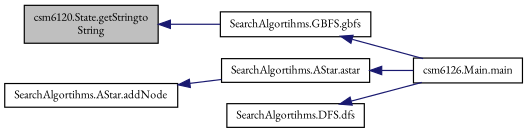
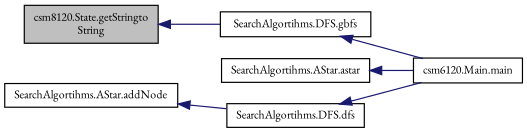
node "csm6120.State.getStringto String": label "csm6120.State.getStringto String" -> "csm8120.State.getStringto String"
node "SearchAlgortihms.GBFS.gbfs": label "SearchAlgortihms.GBFS.gbfs" -> "SearchAlgortihms.DFS.gbfs"
node "csm6126.Main.main": label "csm6126.Main.main" -> "csm6120.Main.main"
edge "SearchAlgortihms.AStar.astar" -> "SearchAlgortihms.AStar.addNode": now "SearchAlgortihms.DFS.dfs" -> "SearchAlgortihms.AStar.addNode"
